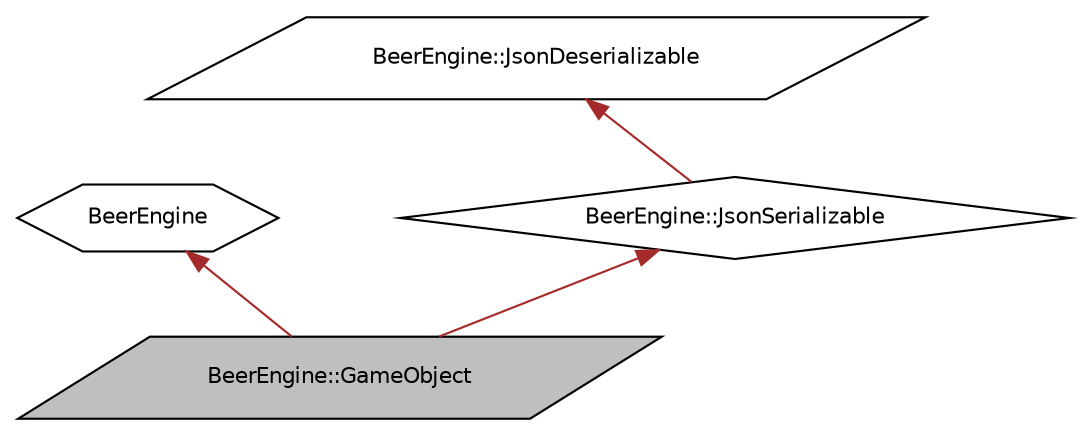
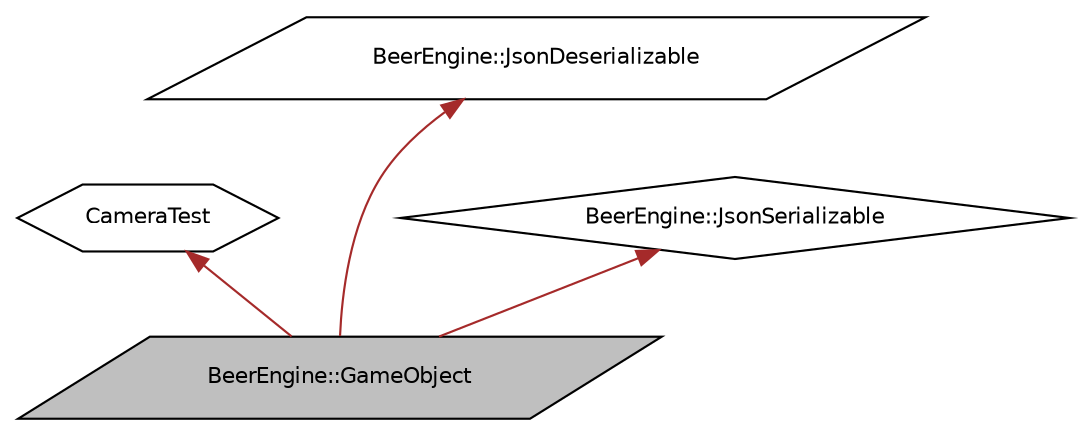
edge "BeerEngine::JsonSerializable" -> "BeerEngine::JsonDeserializable": now "BeerEngine::GameObject" -> "BeerEngine::JsonDeserializable"
node "BeerEngine": label "BeerEngine" -> "CameraTest"
